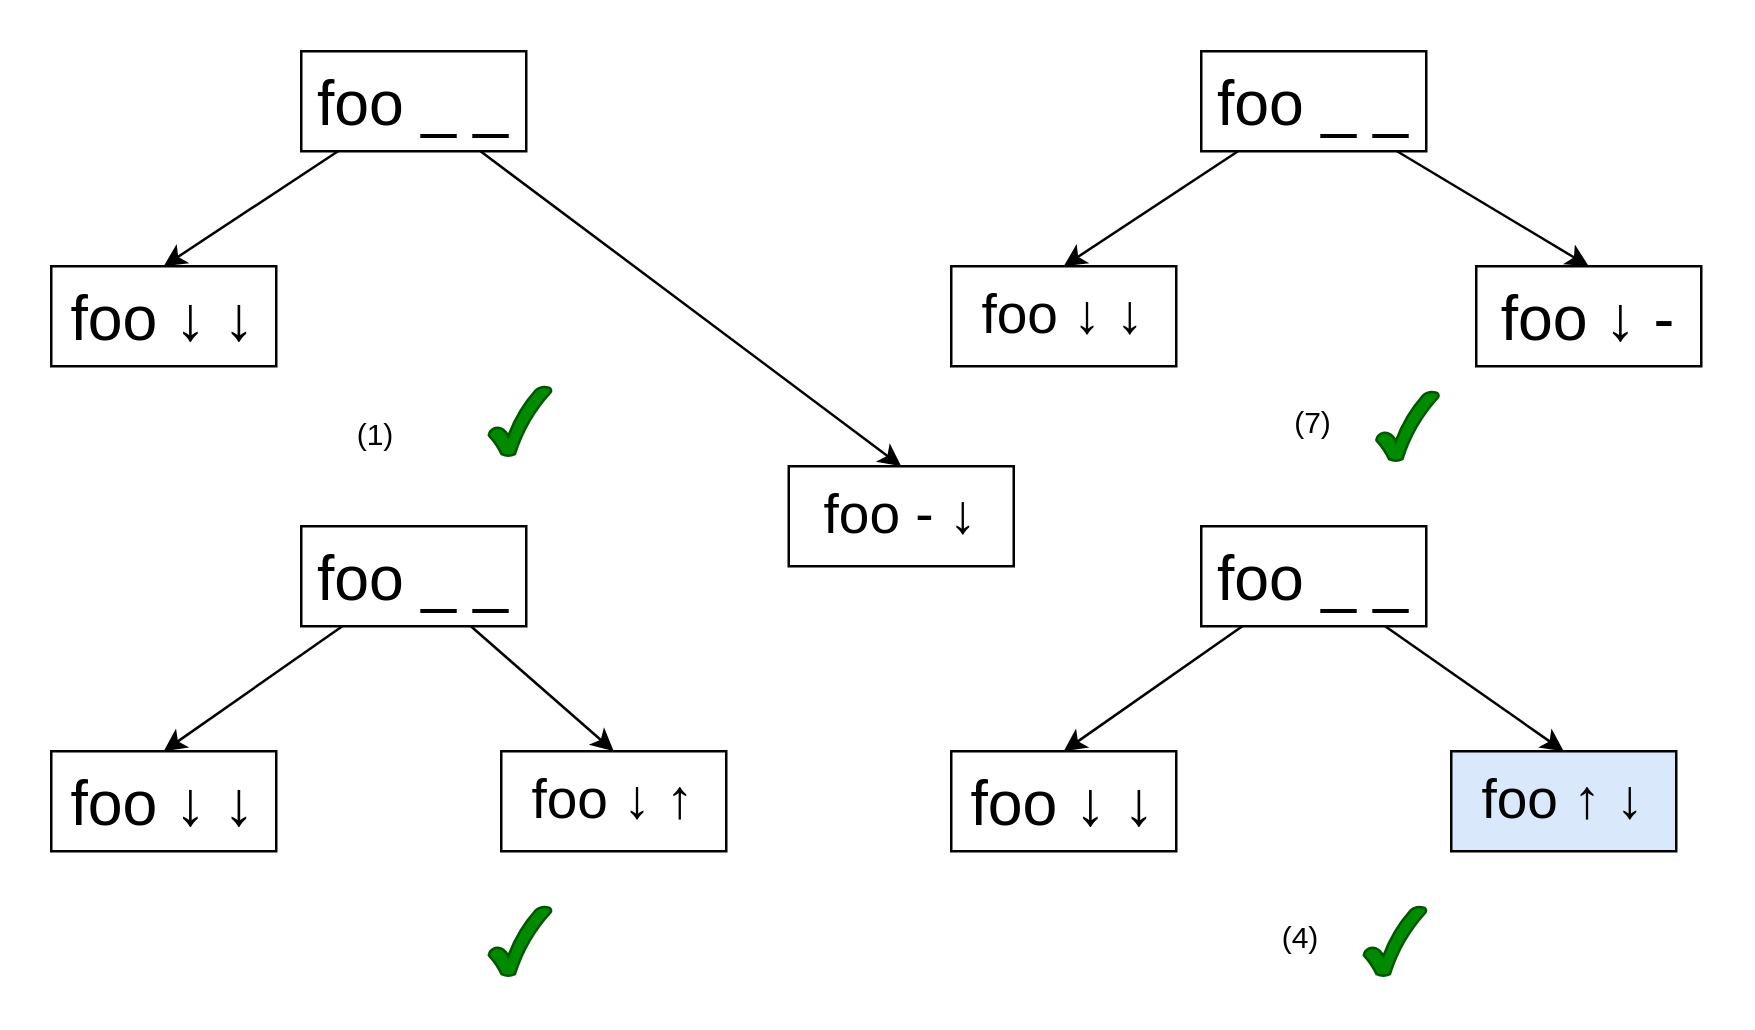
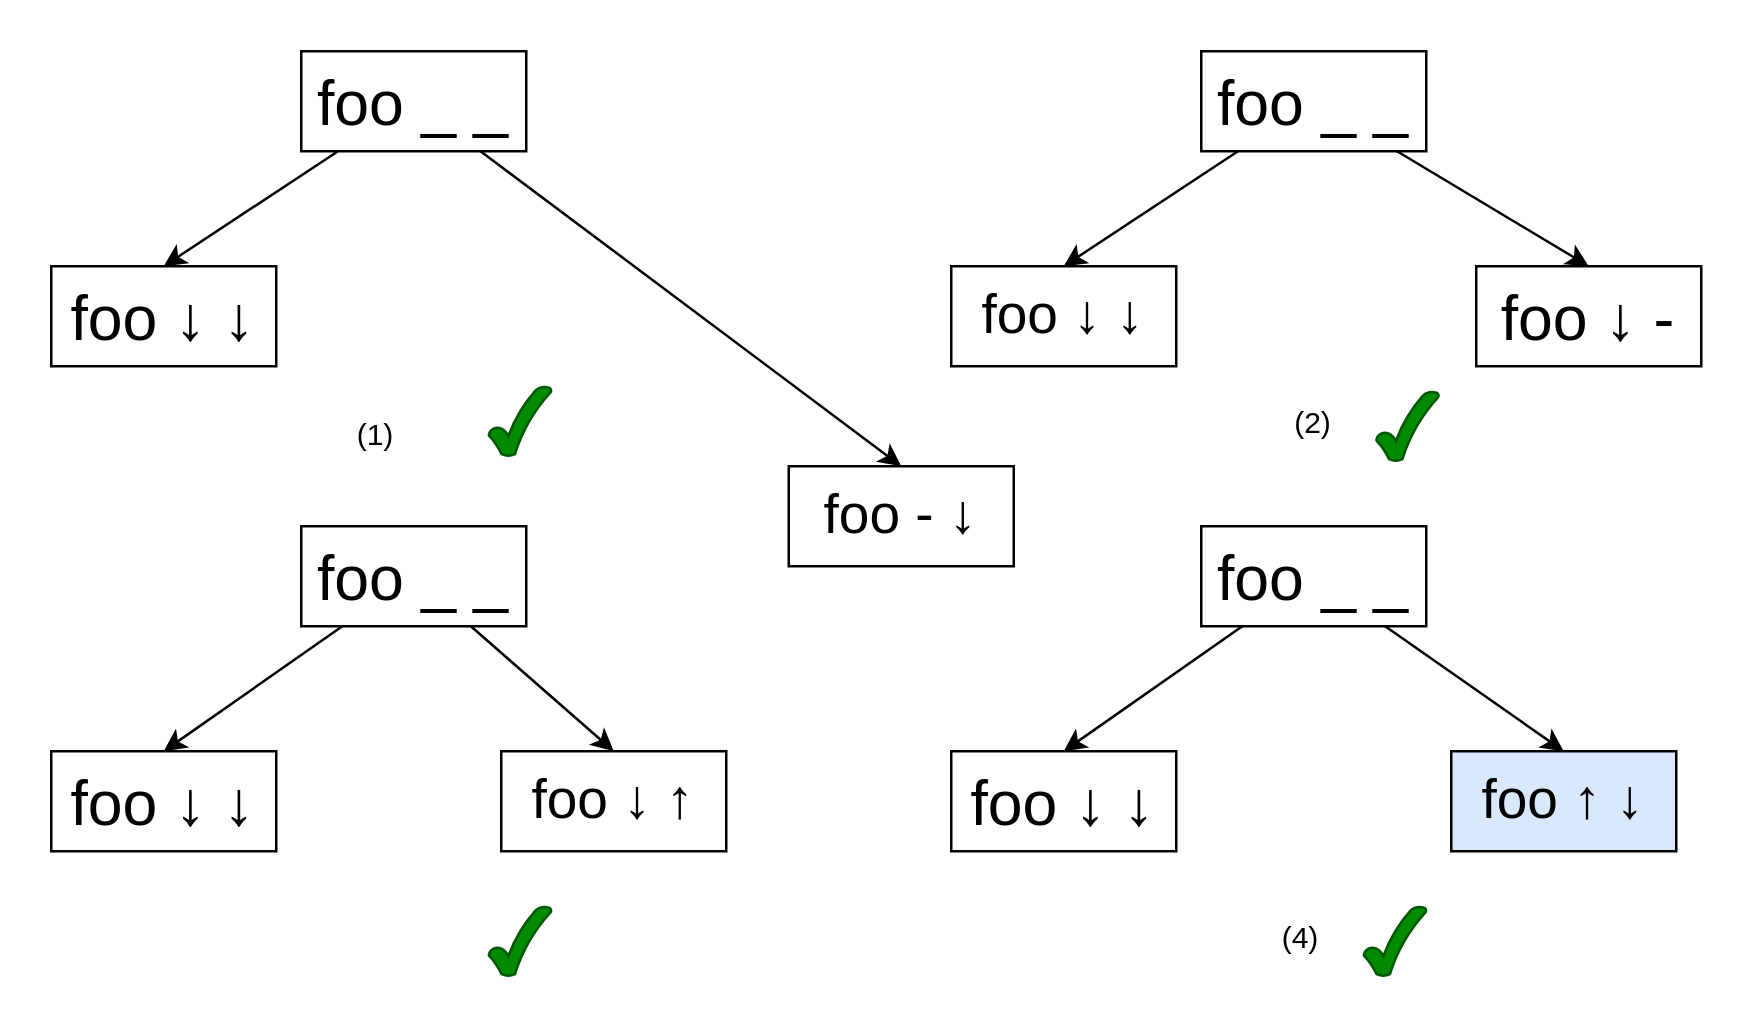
node "(7)": label "(7)" -> "(2)"
